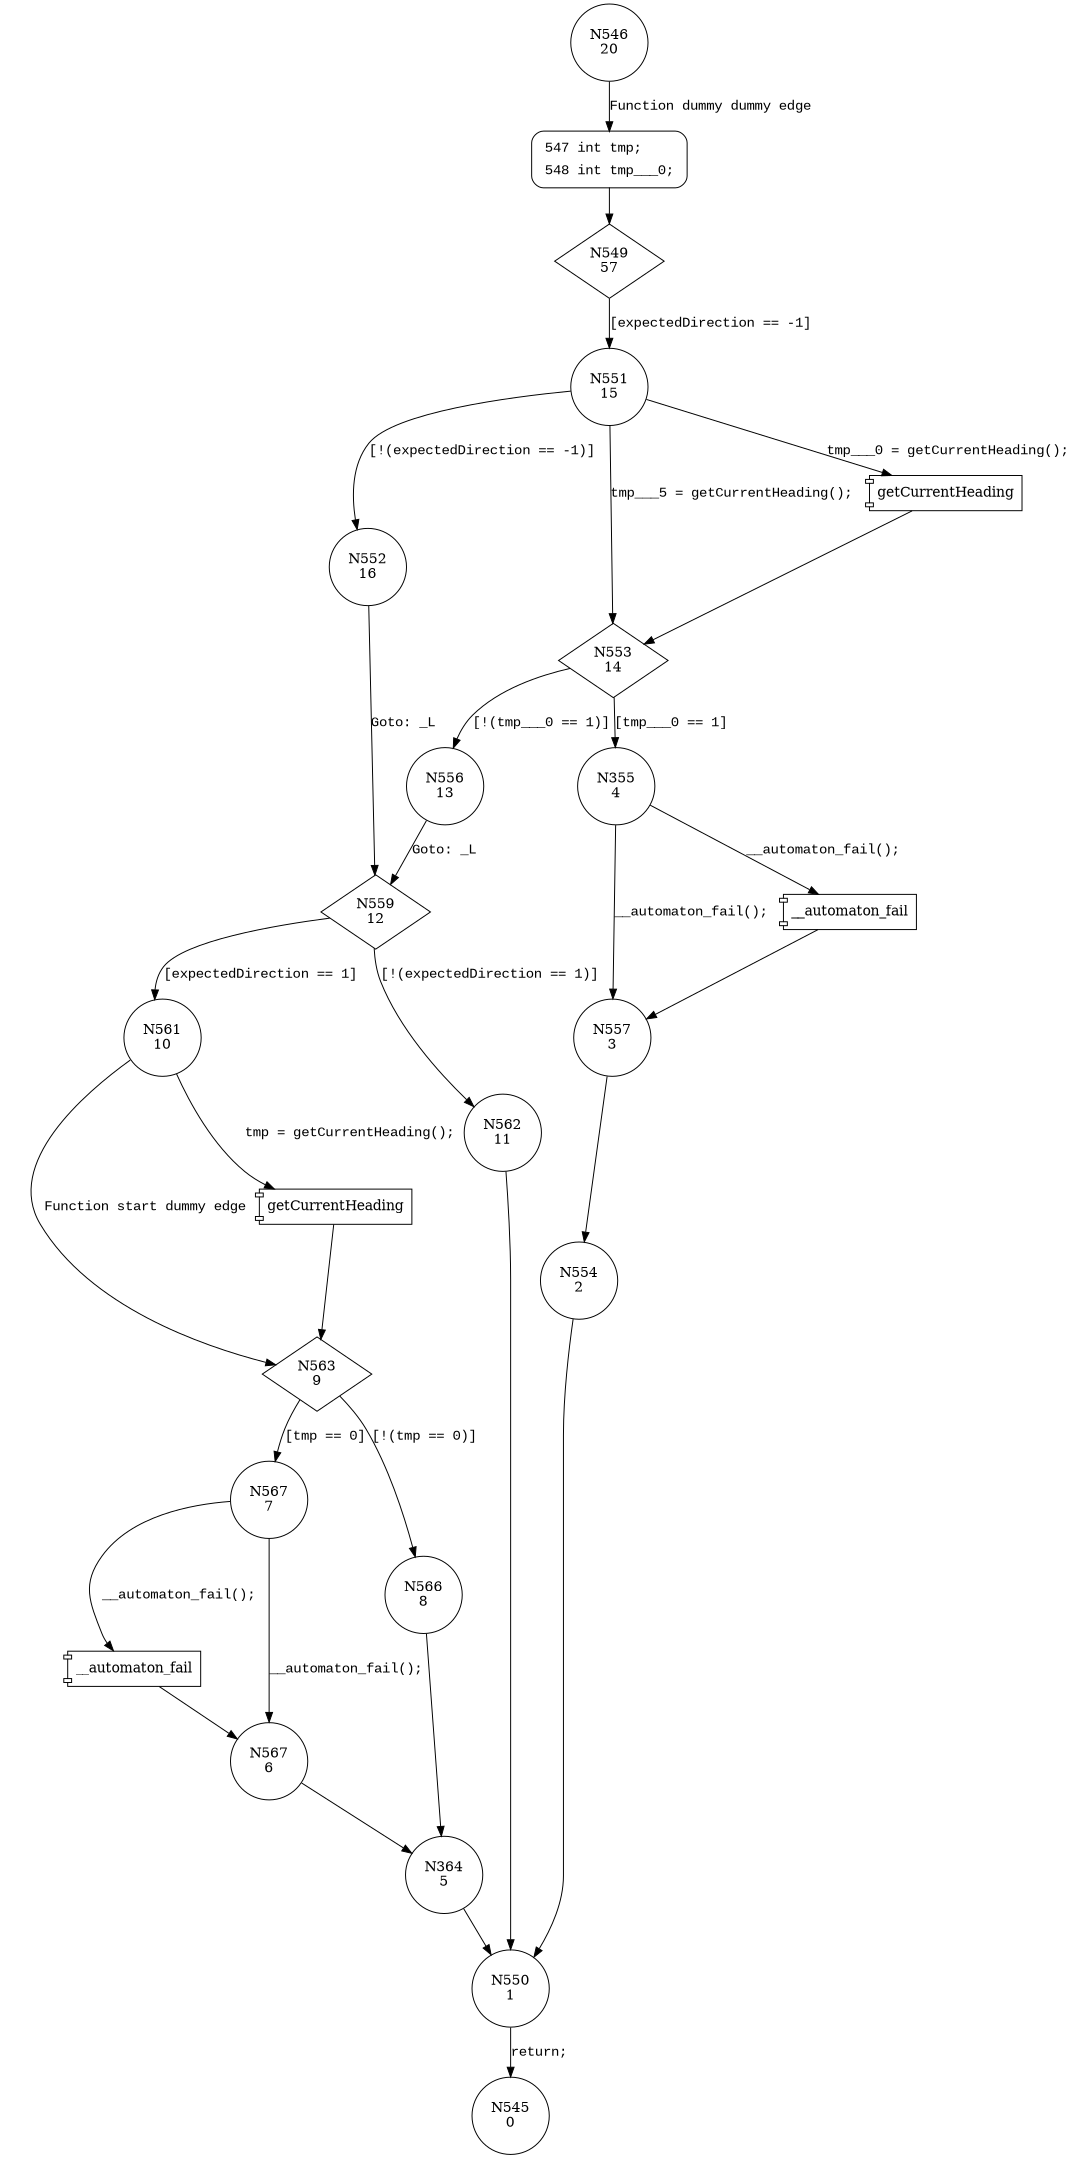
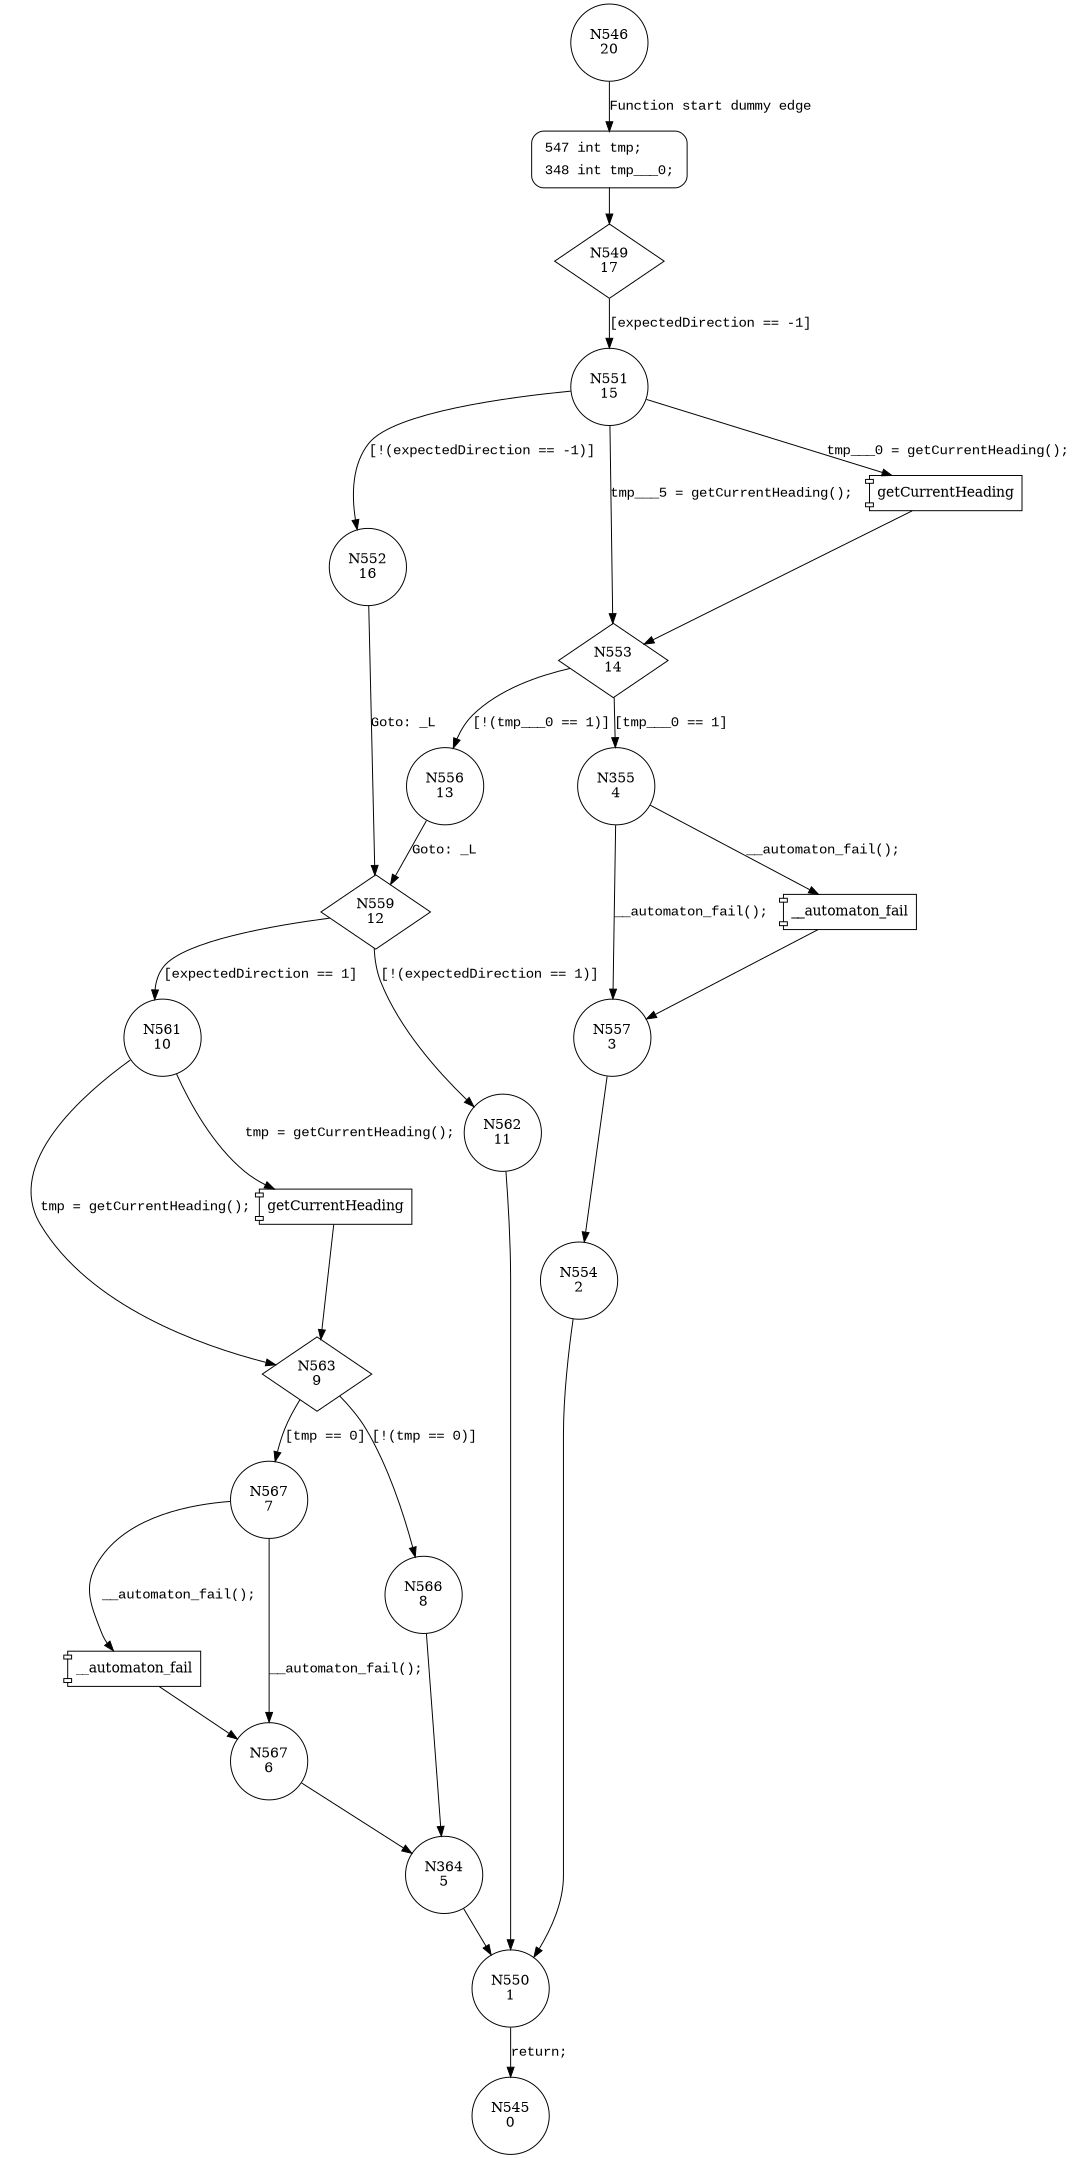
edge "N546 20" -> "547": label "Function dummy dummy edge" -> "Function start dummy edge"
node "547": text "548" -> "348"
node "N549 57": label "N549 57" -> "N549 17"
edge "N561 10" -> "N563 9": label "Function start dummy edge" -> "tmp = getCurrentHeading();"
